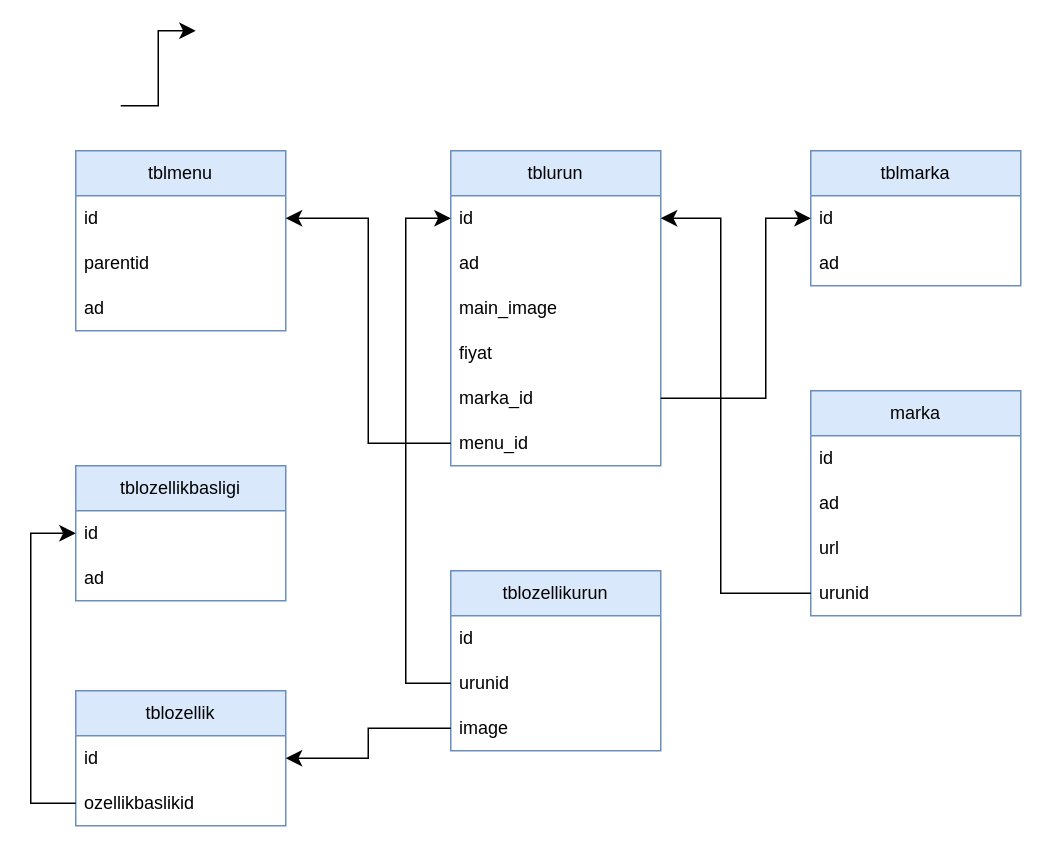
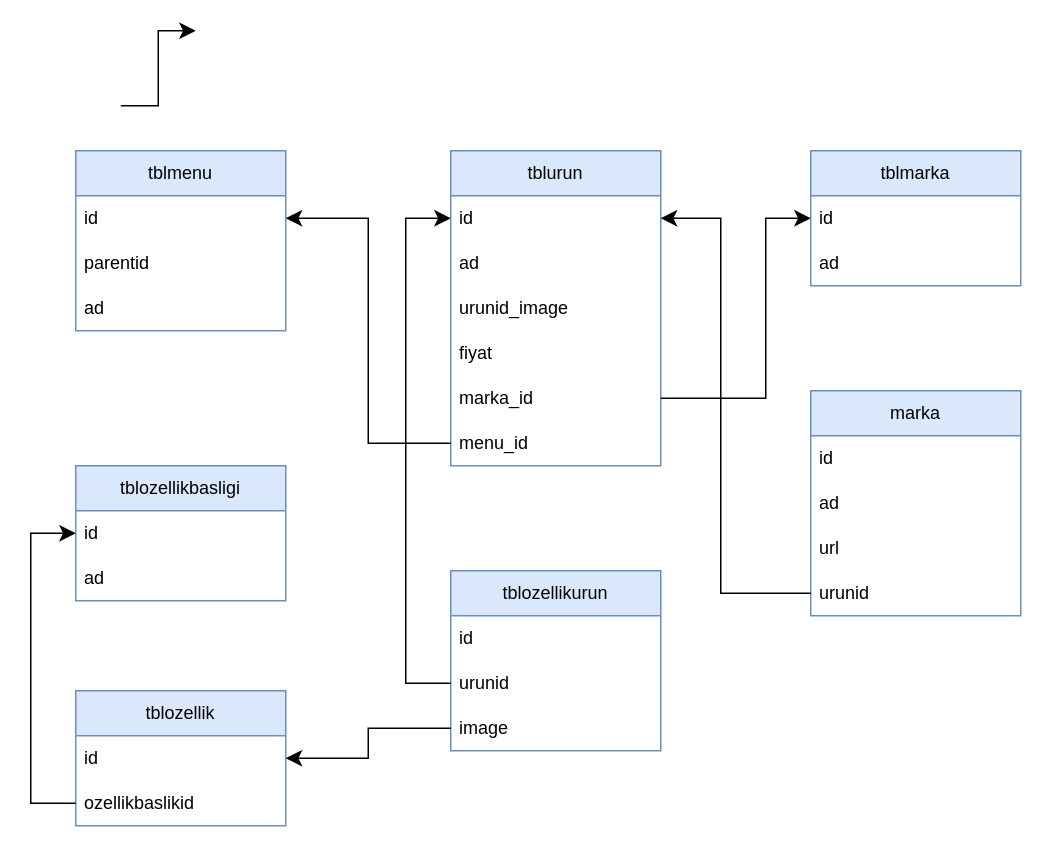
node "main_image": label "main_image" -> "urunid_image"
